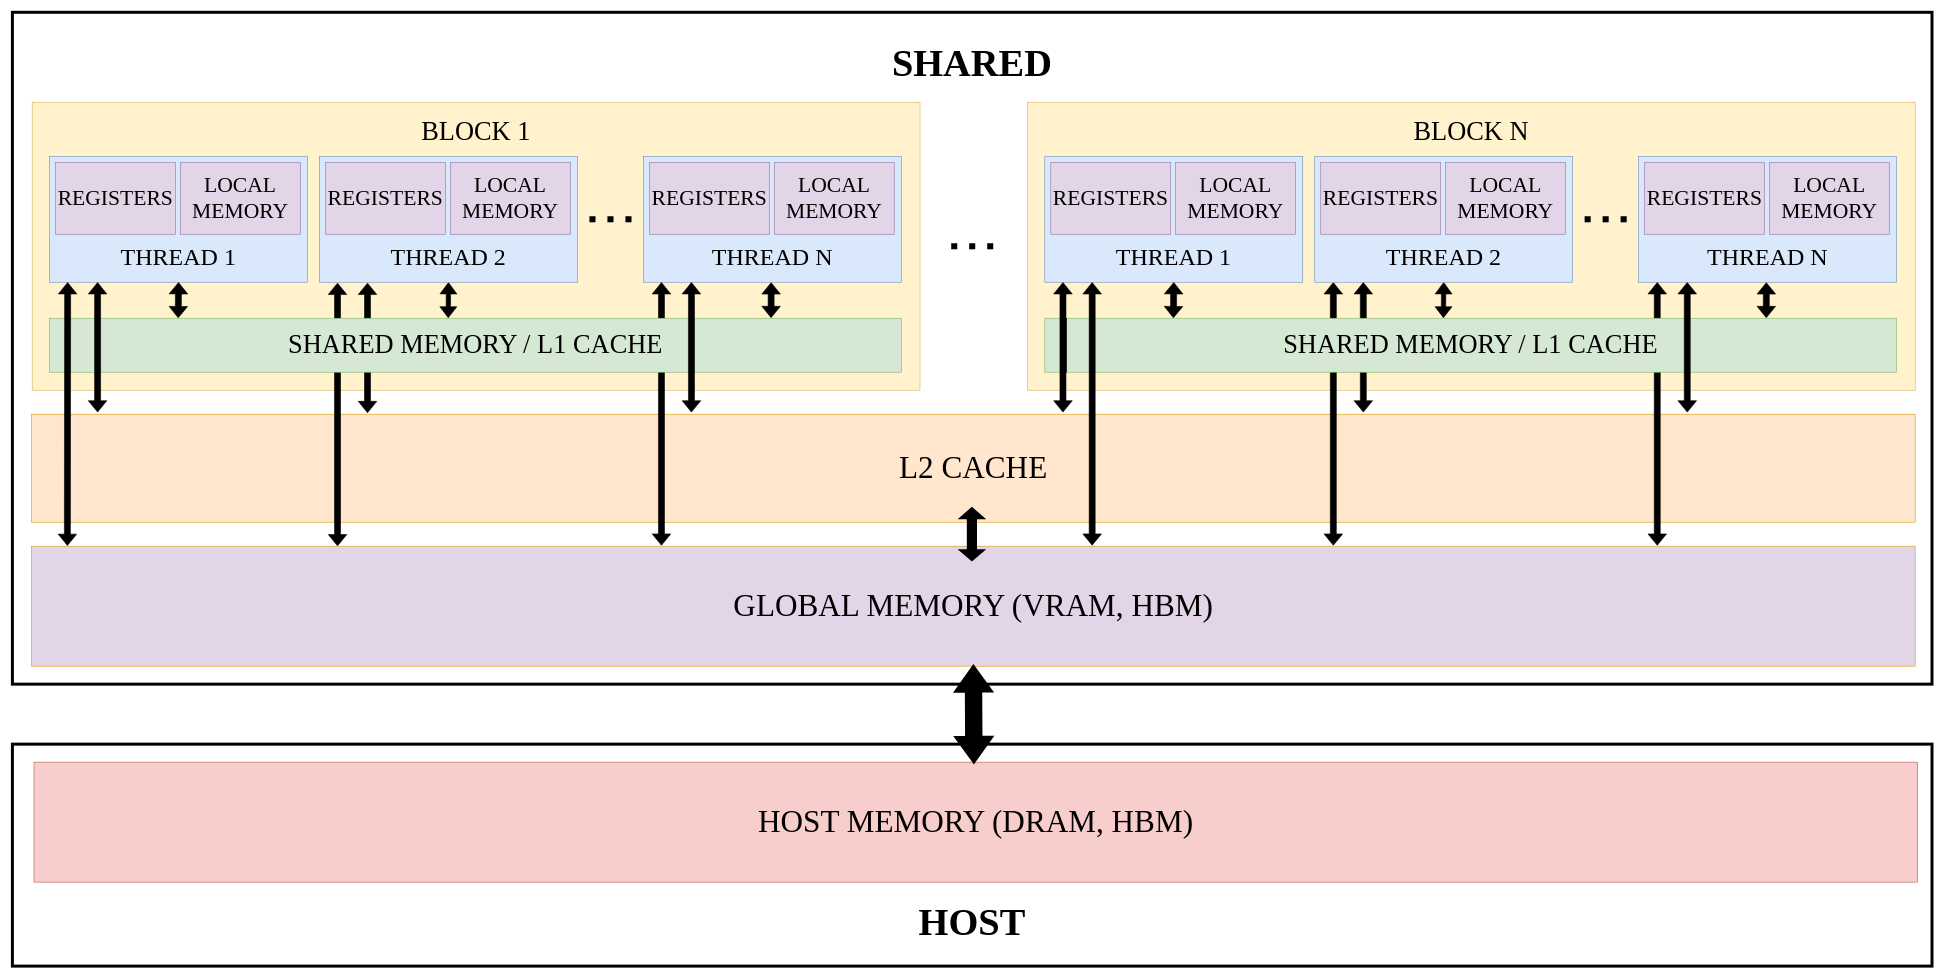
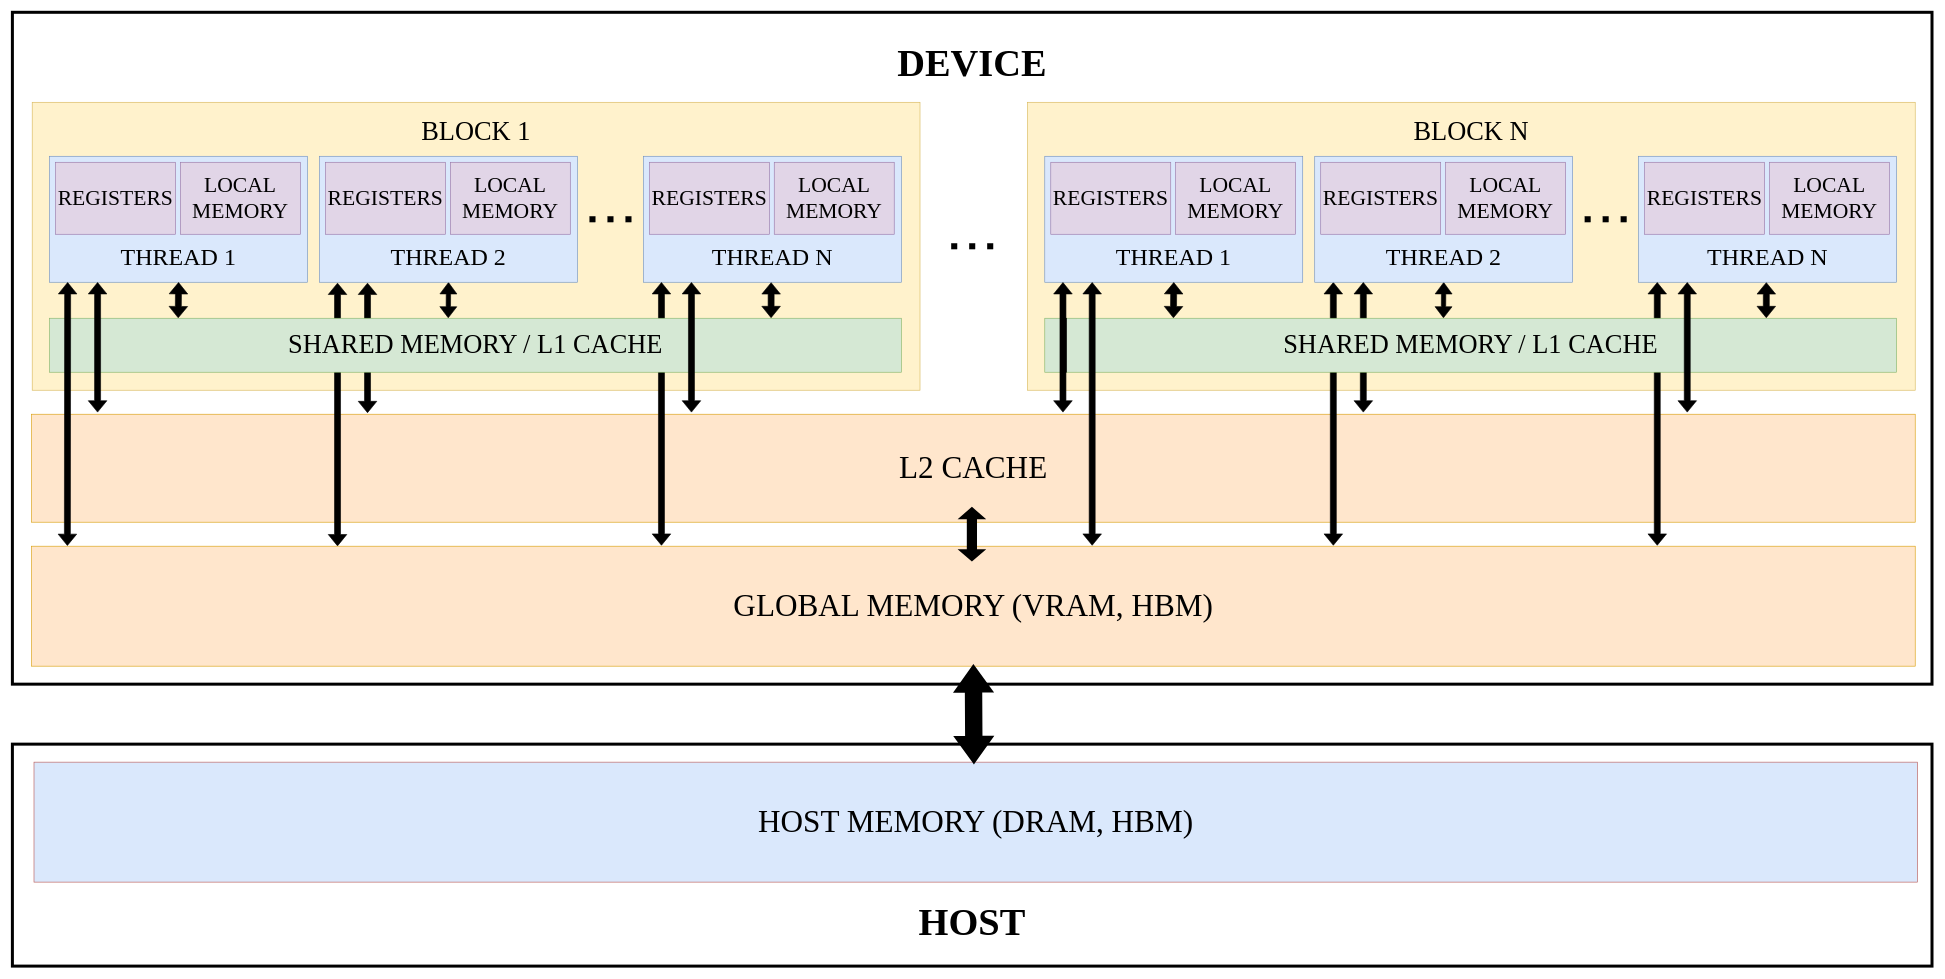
node "SHARED": label "SHARED" -> "DEVICE"
node "GLOBAL MEMORY (VRAM, HBM)": fillcolor #e1d5e7 -> #ffe6cc
node "HOST MEMORY (DRAM, HBM)": fillcolor #f8cecc -> #dae8fc
